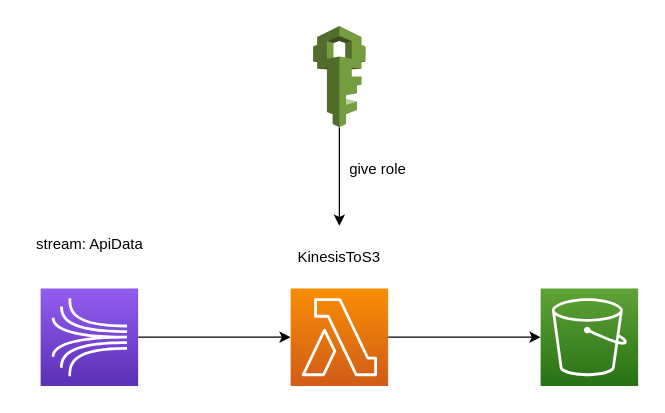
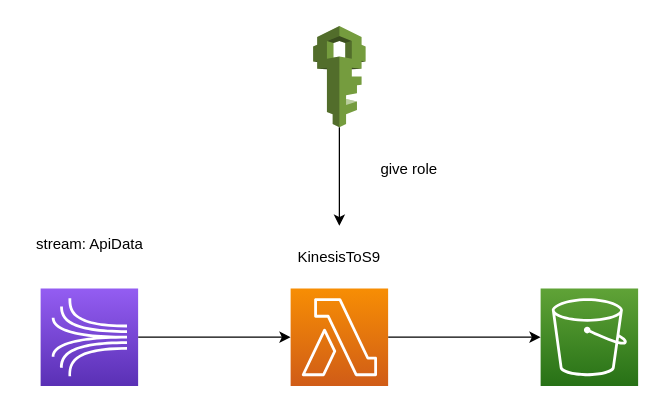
node "give role": moved (378, 169) -> (409, 169)
node "KinesisToS3": label "KinesisToS3" -> "KinesisToS9"
